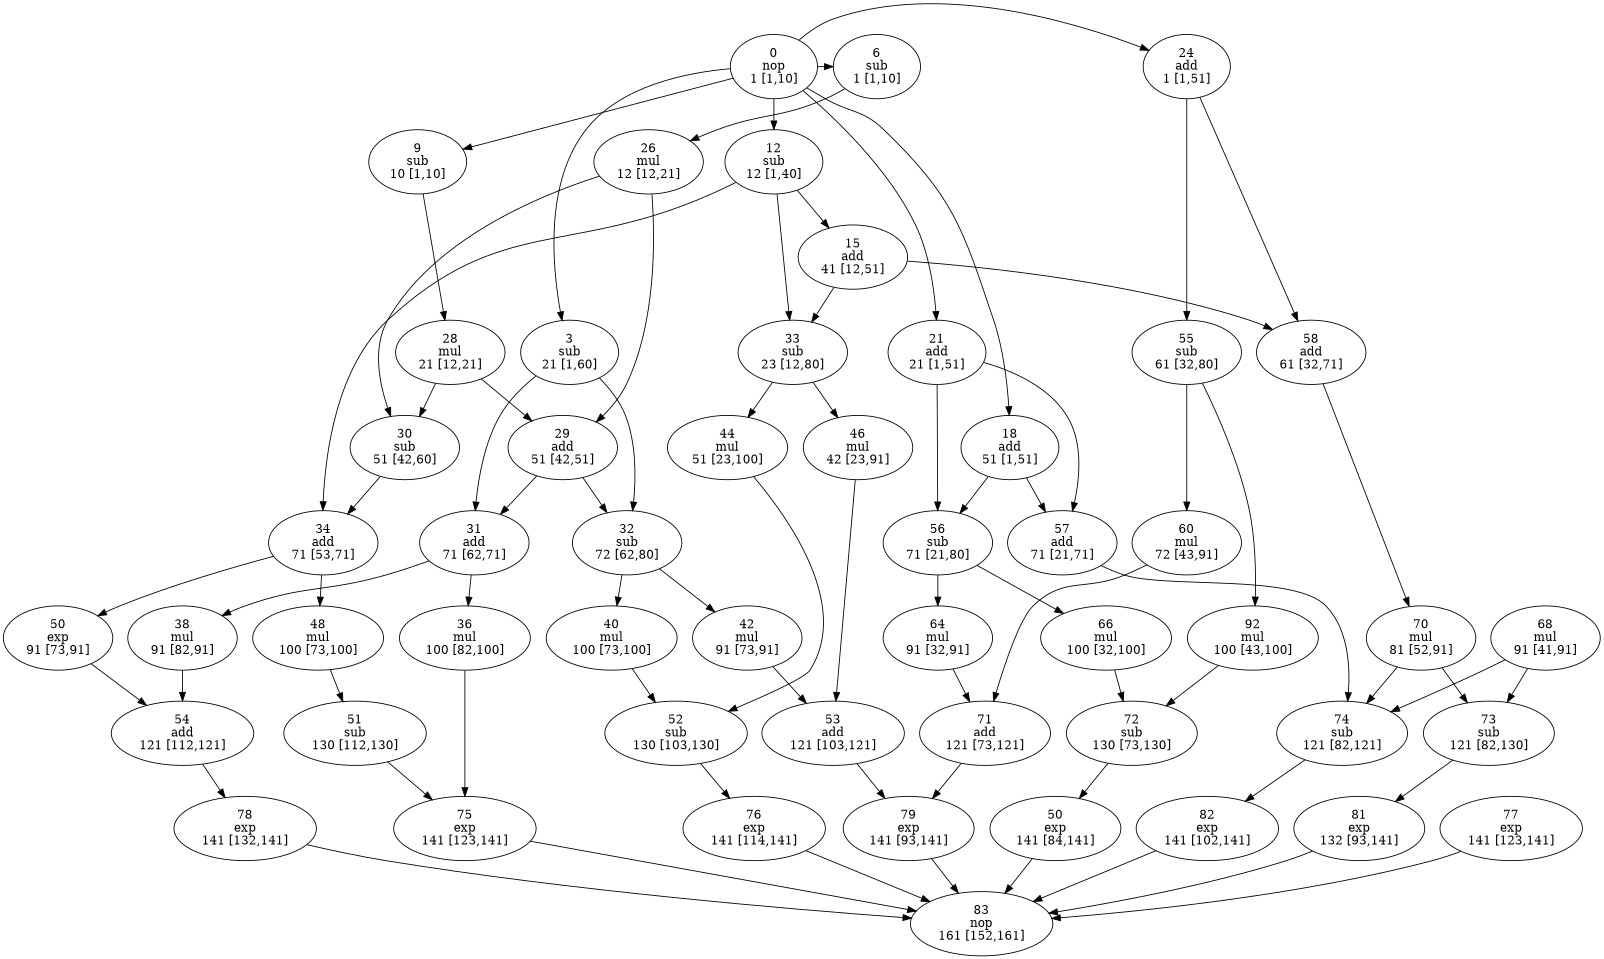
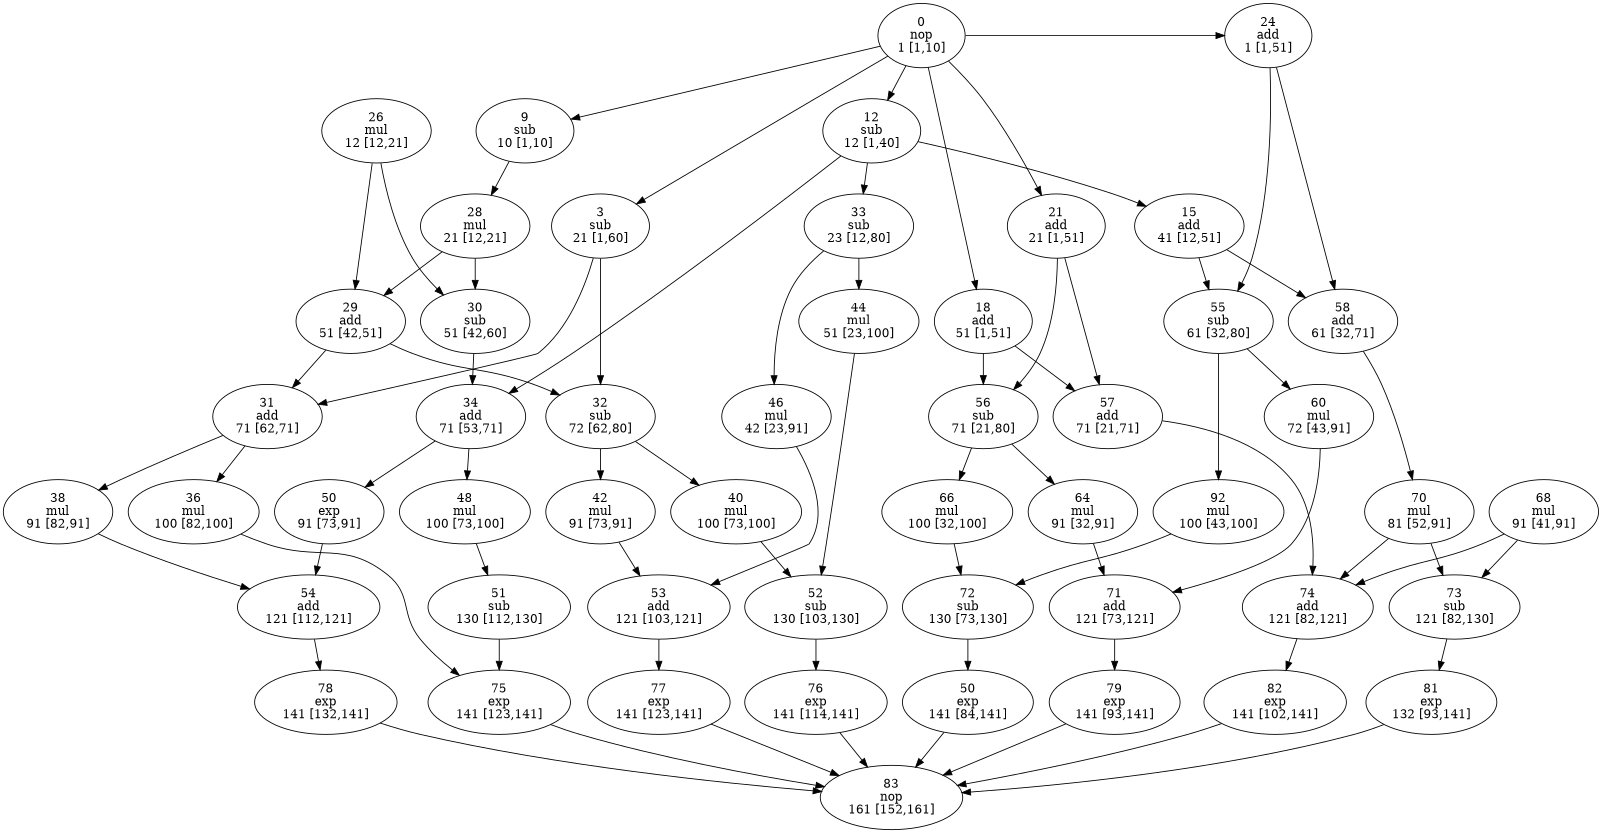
node "6 sub 1 [1,10]": removed
edge "15 add 41 [12,51]" -> "33 sub 23 [12,80]": now "15 add 41 [12,51]" -> "55 sub 61 [32,80]"
node "74 sub 121 [82,121]": label "74 sub 121 [82,121]" -> "74 add 121 [82,121]"
edge "53 add 121 [103,121]" -> "79 exp 141 [93,141]": now "53 add 121 [103,121]" -> "77 exp 141 [123,141]"
